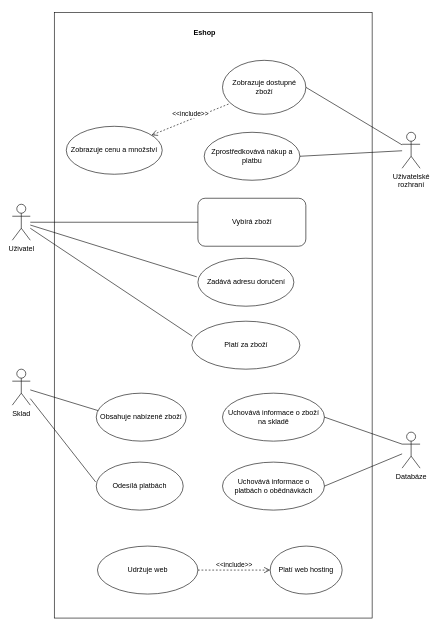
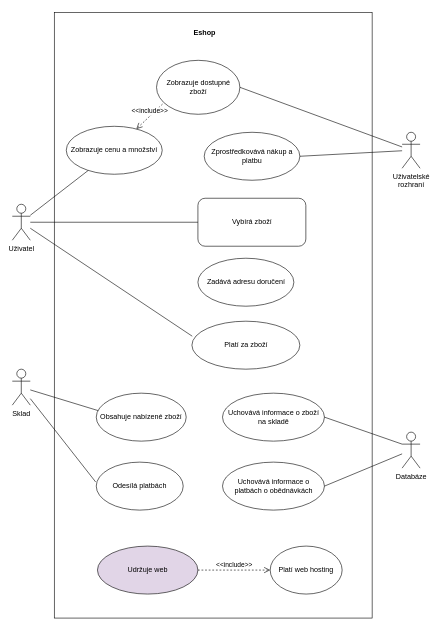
node "Zobrazuje dostupné zboží": moved (264, 87) -> (198, 87)
edge "Uživatel" -- "Zadává adresu doručení": now "Uživatel" -- "Zobrazuje cenu a množství"
node "Udržuje web": fillcolor #ffffff -> #e1d5e7
